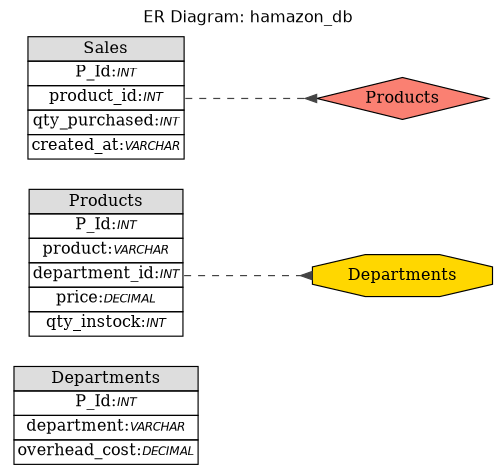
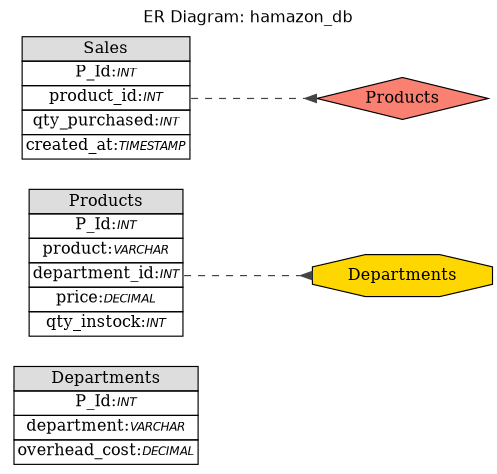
node "Sales": text "VARCHAR" -> "TIMESTAMP"
